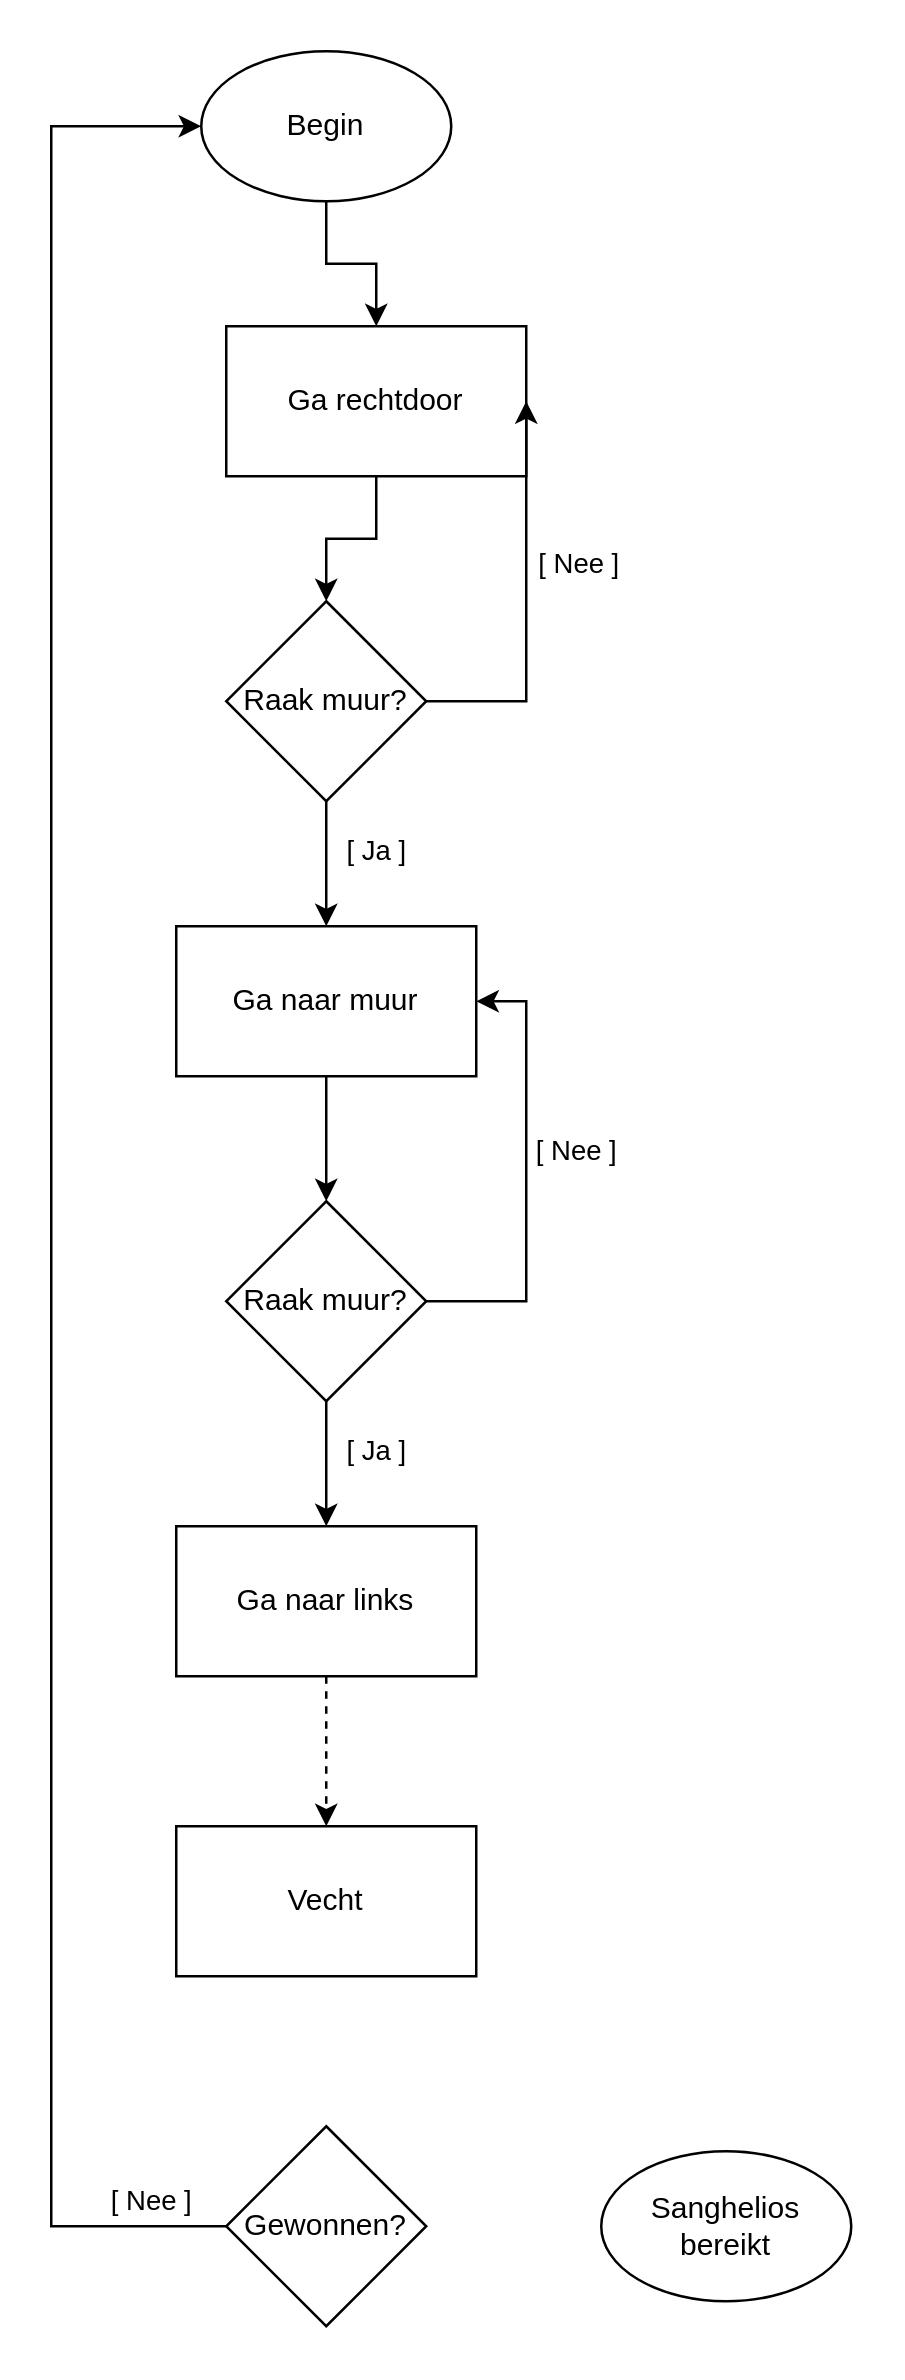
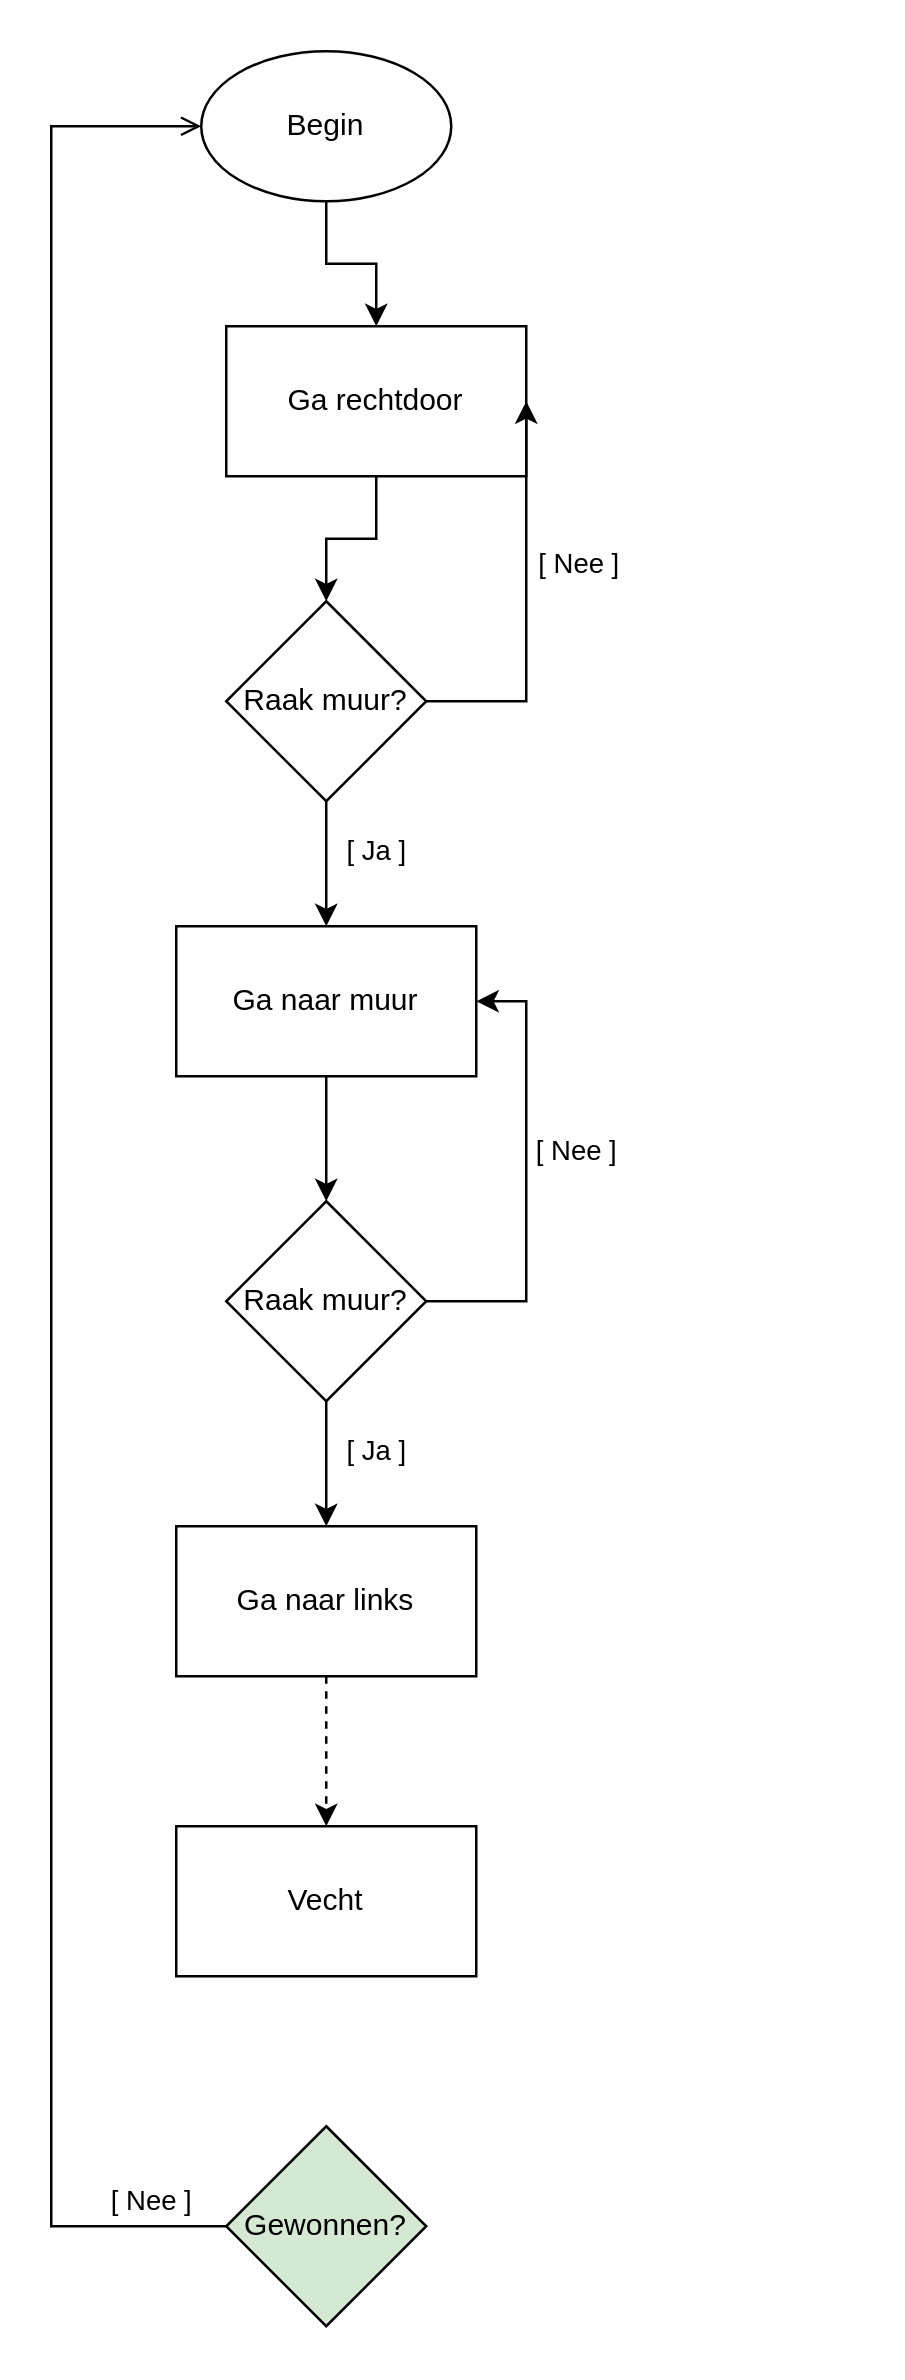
edge "Gewonnen?" -> "Begin": arrowhead classic -> open
node "Gewonnen?": fillcolor #ffffff -> #d5e8d4
node "Sanghelios bereikt": removed
